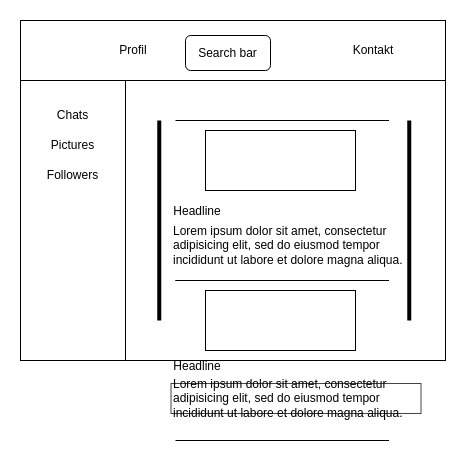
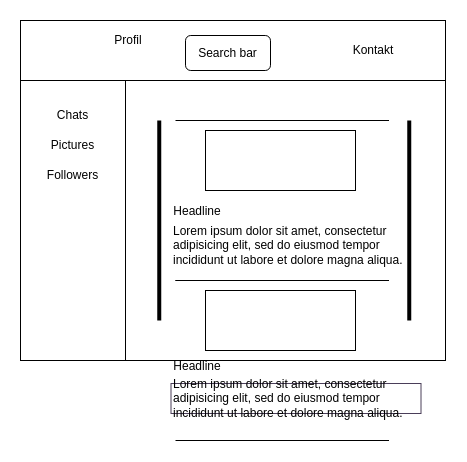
node "Profil": moved (133, 51) -> (128, 41)
